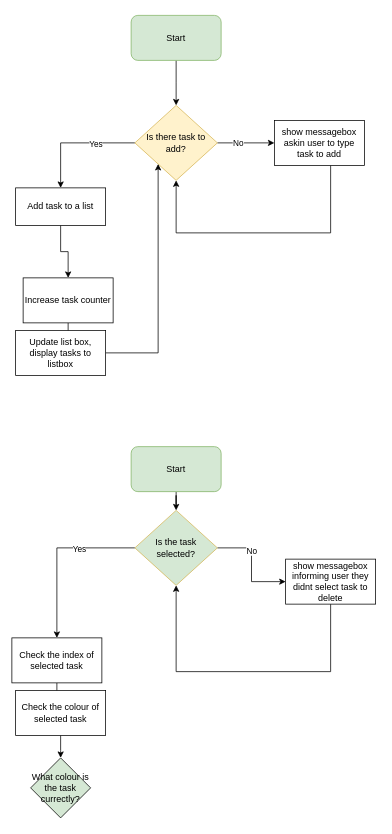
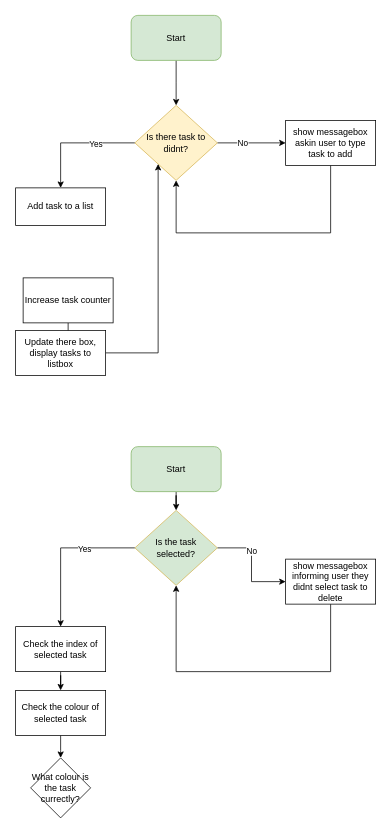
node "Is there task to add?": label "Is there task to add?" -> "Is there task to didnt?"
node "show messagebox askin user to type task to add": moved (319, 143) -> (330, 143)
edge "Add task to a list" -> "Increase task counter": removed
node "Update list box, display tasks to listbox": label "Update list box, display tasks to listbox" -> "Update there box, display tasks to listbox"
node "Check the index of selected task": moved (57, 660) -> (60, 649)
node "What colour is the task currectly?": fillcolor #d5e8d4 -> #ffffff
